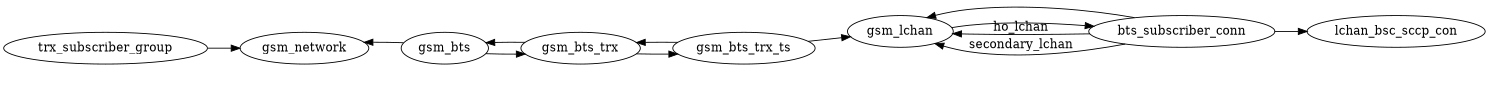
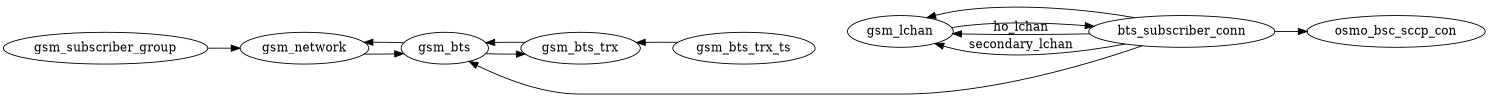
node "lchan_bsc_sccp_con": label "lchan_bsc_sccp_con" -> "osmo_bsc_sccp_con"
edge "gsm_bts_trx_ts" -> "gsm_lchan": removed
node "trx_subscriber_group": label "trx_subscriber_group" -> "gsm_subscriber_group"
edge "gsm_network" -> "gsm_bts": added
edge "gsm_bts_trx" -> "gsm_bts_trx_ts": removed
edge "bts_subscriber_conn" -> "gsm_bts": added
